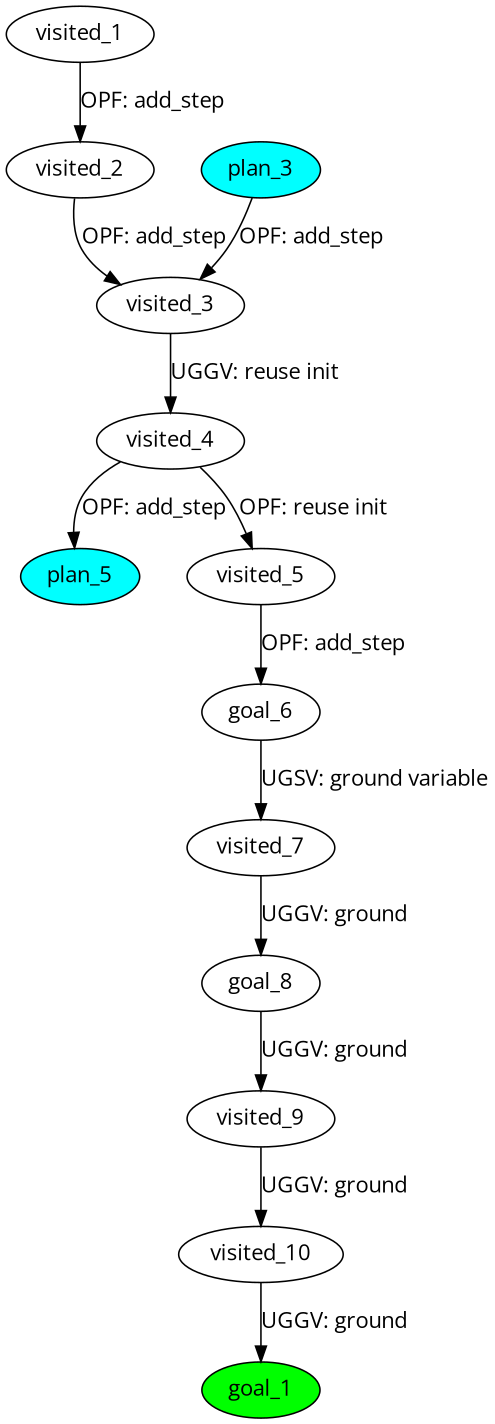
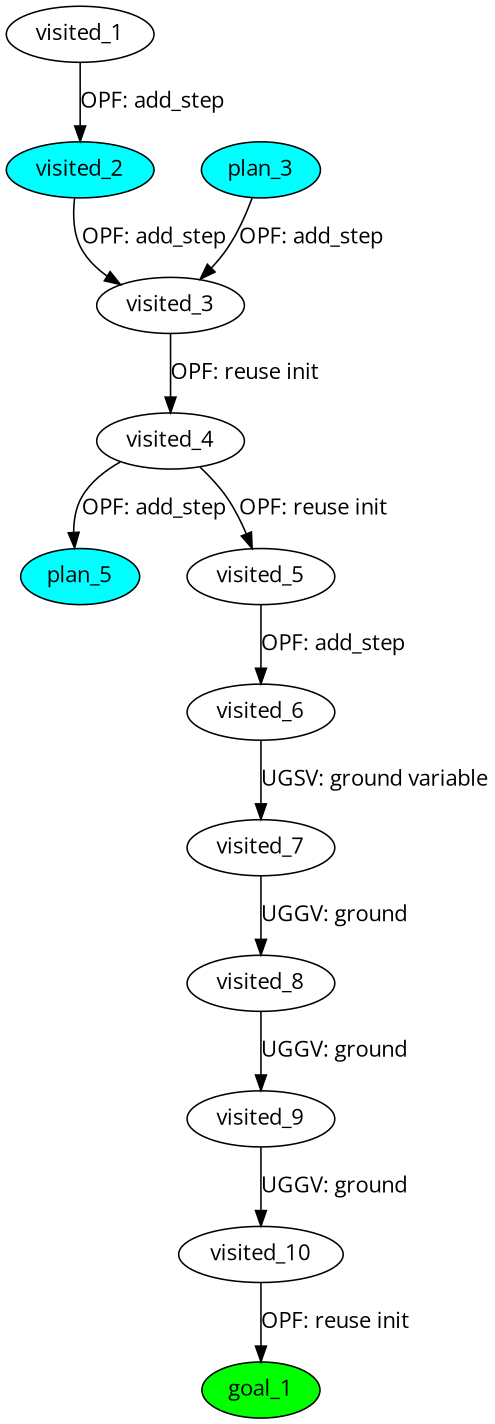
node "visited_2": fillcolor white -> cyan
edge "visited_3" -> "visited_4": label "UGGV: reuse init" -> "OPF: reuse init"
node "goal_6": label "goal_6" -> "visited_6"
node "goal_8": label "goal_8" -> "visited_8"
edge "visited_10" -> "goal_1": label "UGGV: ground" -> "OPF: reuse init"
